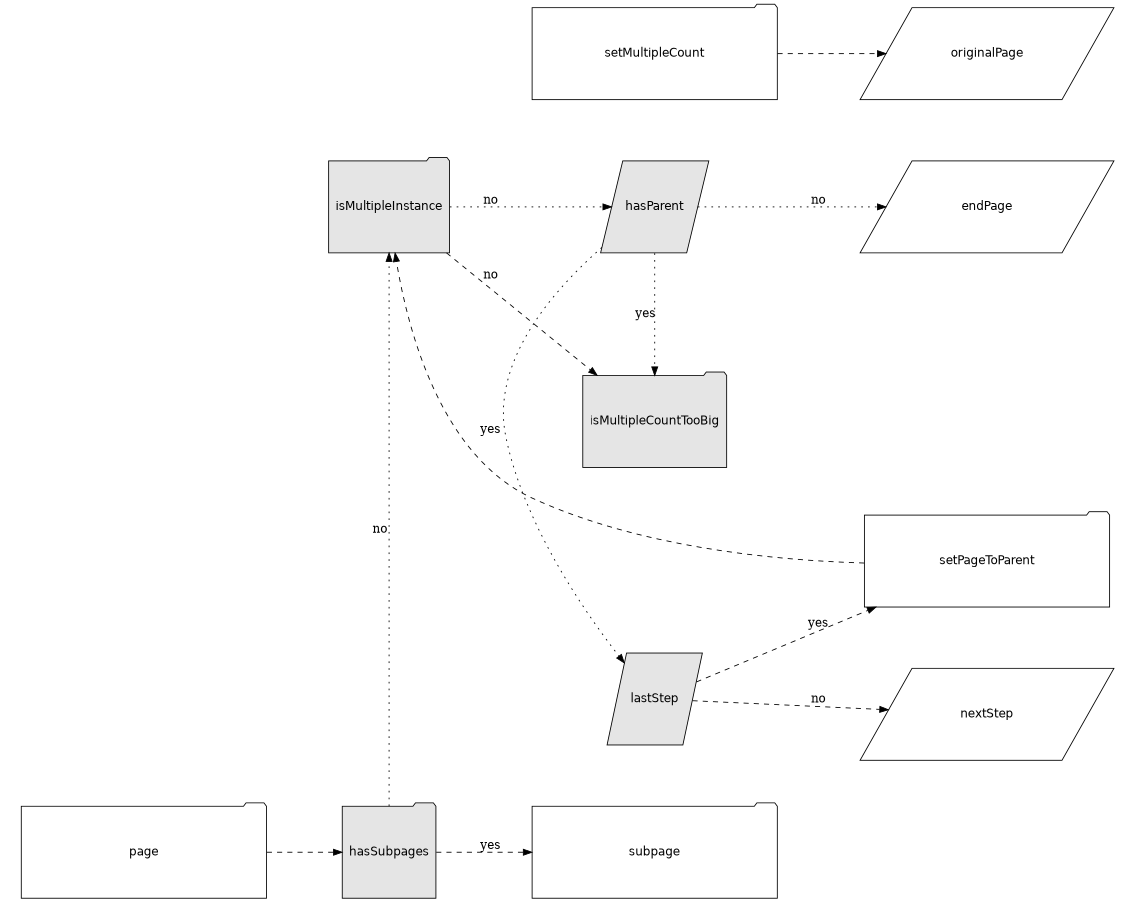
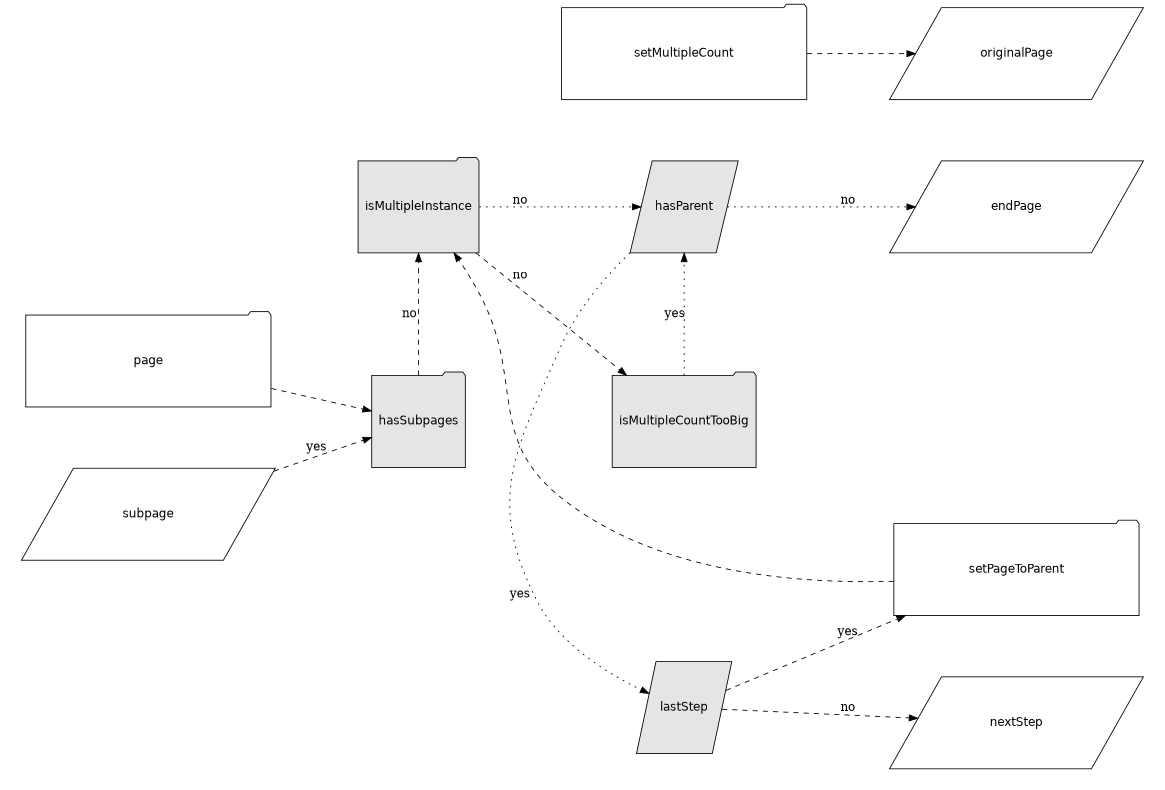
edge "hasParent" -> "isMultipleCountTooBig": reversed
edge "hasSubpages" -> "isMultipleInstance": style dotted -> dashed
edge "hasSubpages" -> "subpage": reversed
node "subpage": shape folder -> parallelogram
